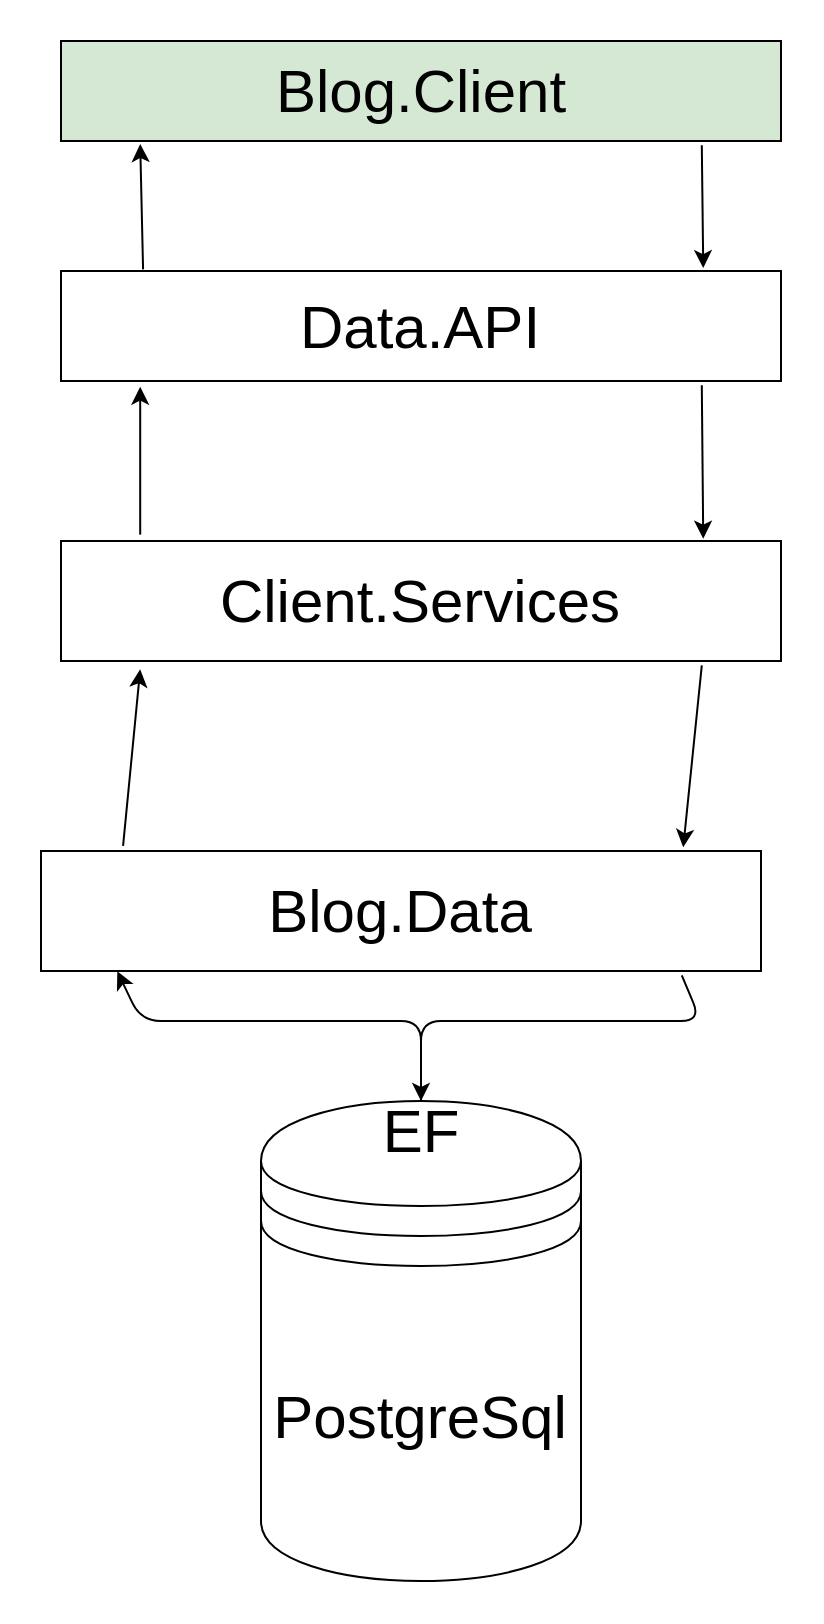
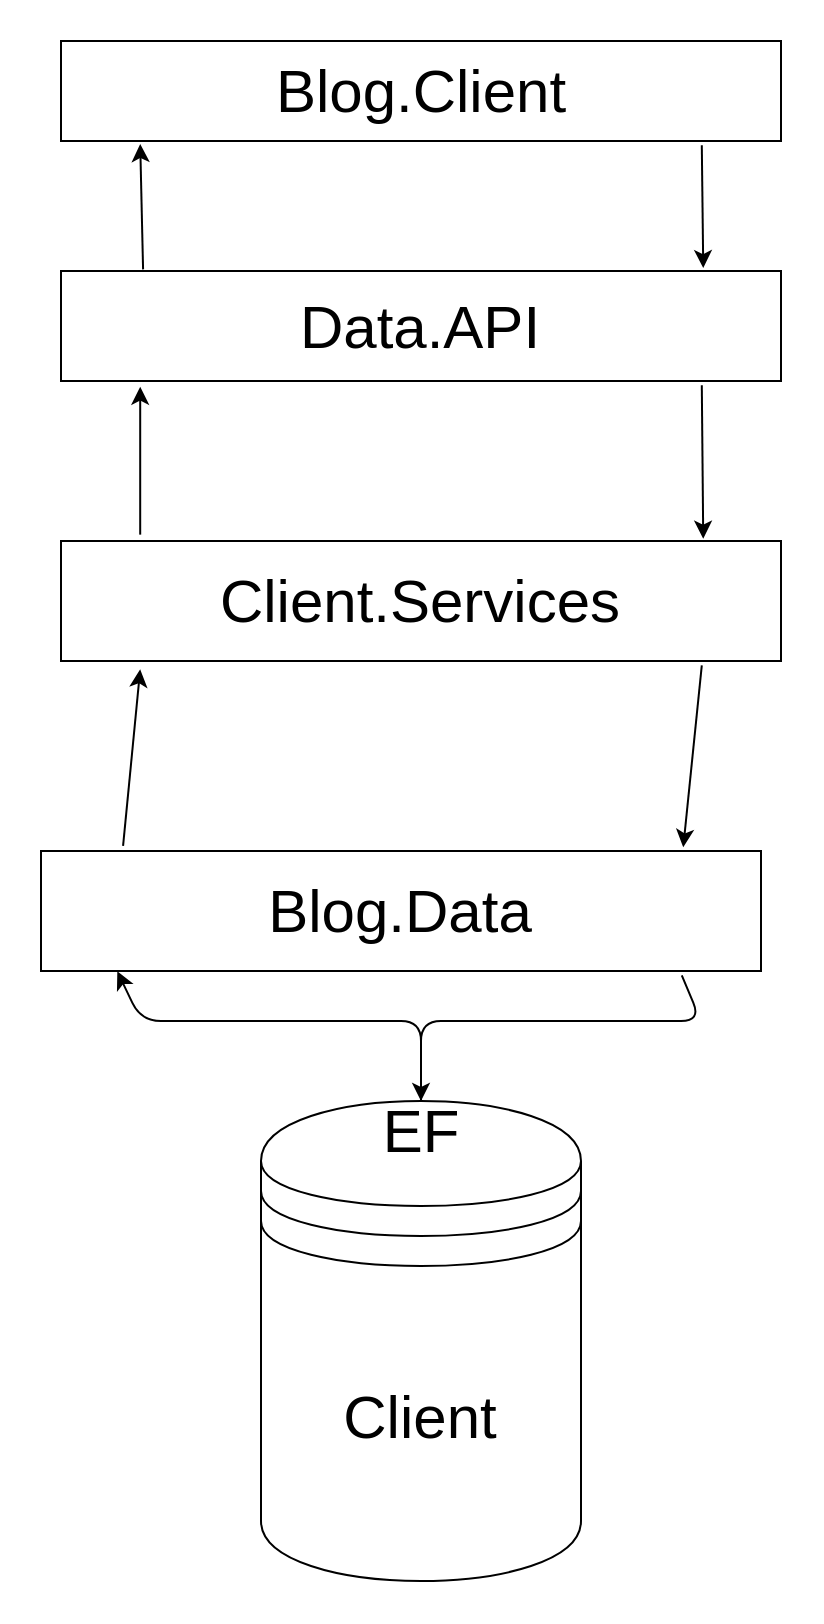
node "Blog.Client": fillcolor #d5e8d4 -> #ffffff
node "PostgreSql": label "PostgreSql" -> "Client"
